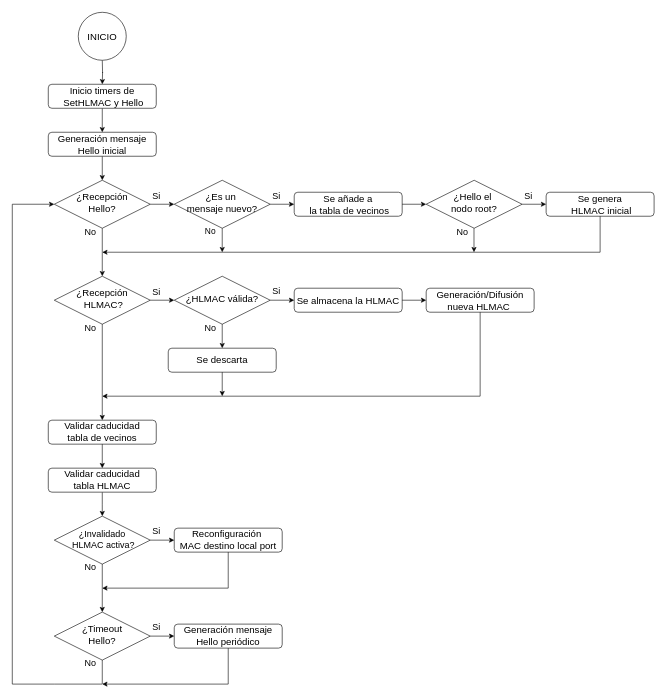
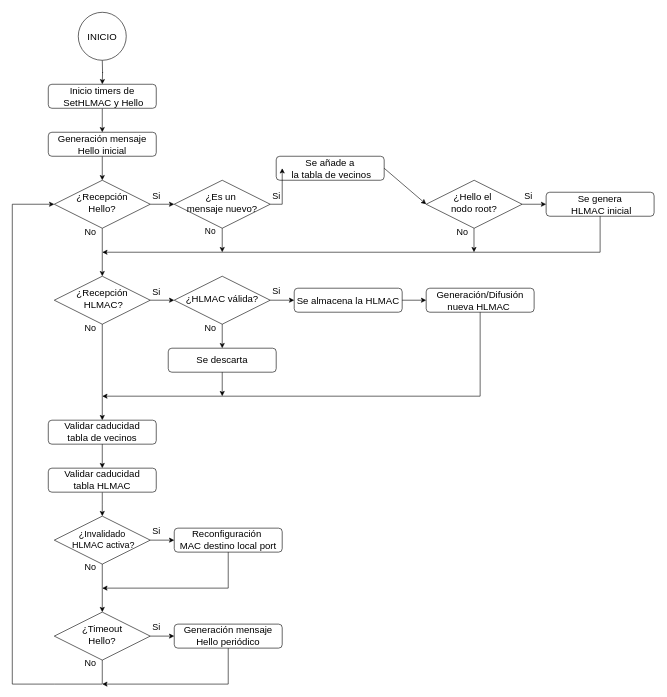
node "Se añade a la tabla de vecinos": moved (348, 204) -> (330, 168)
